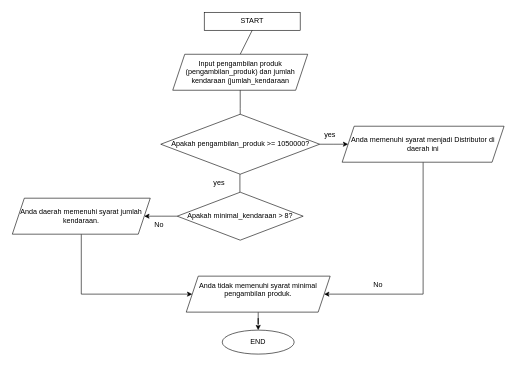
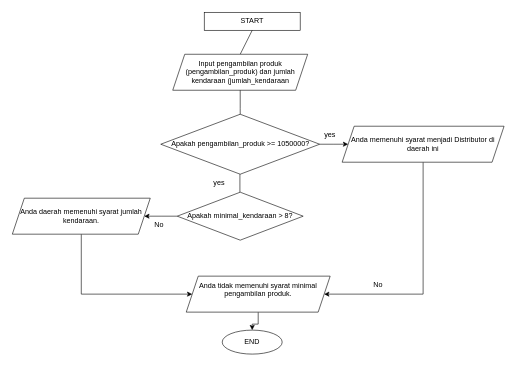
node "END": size 72x24 -> 60x24
